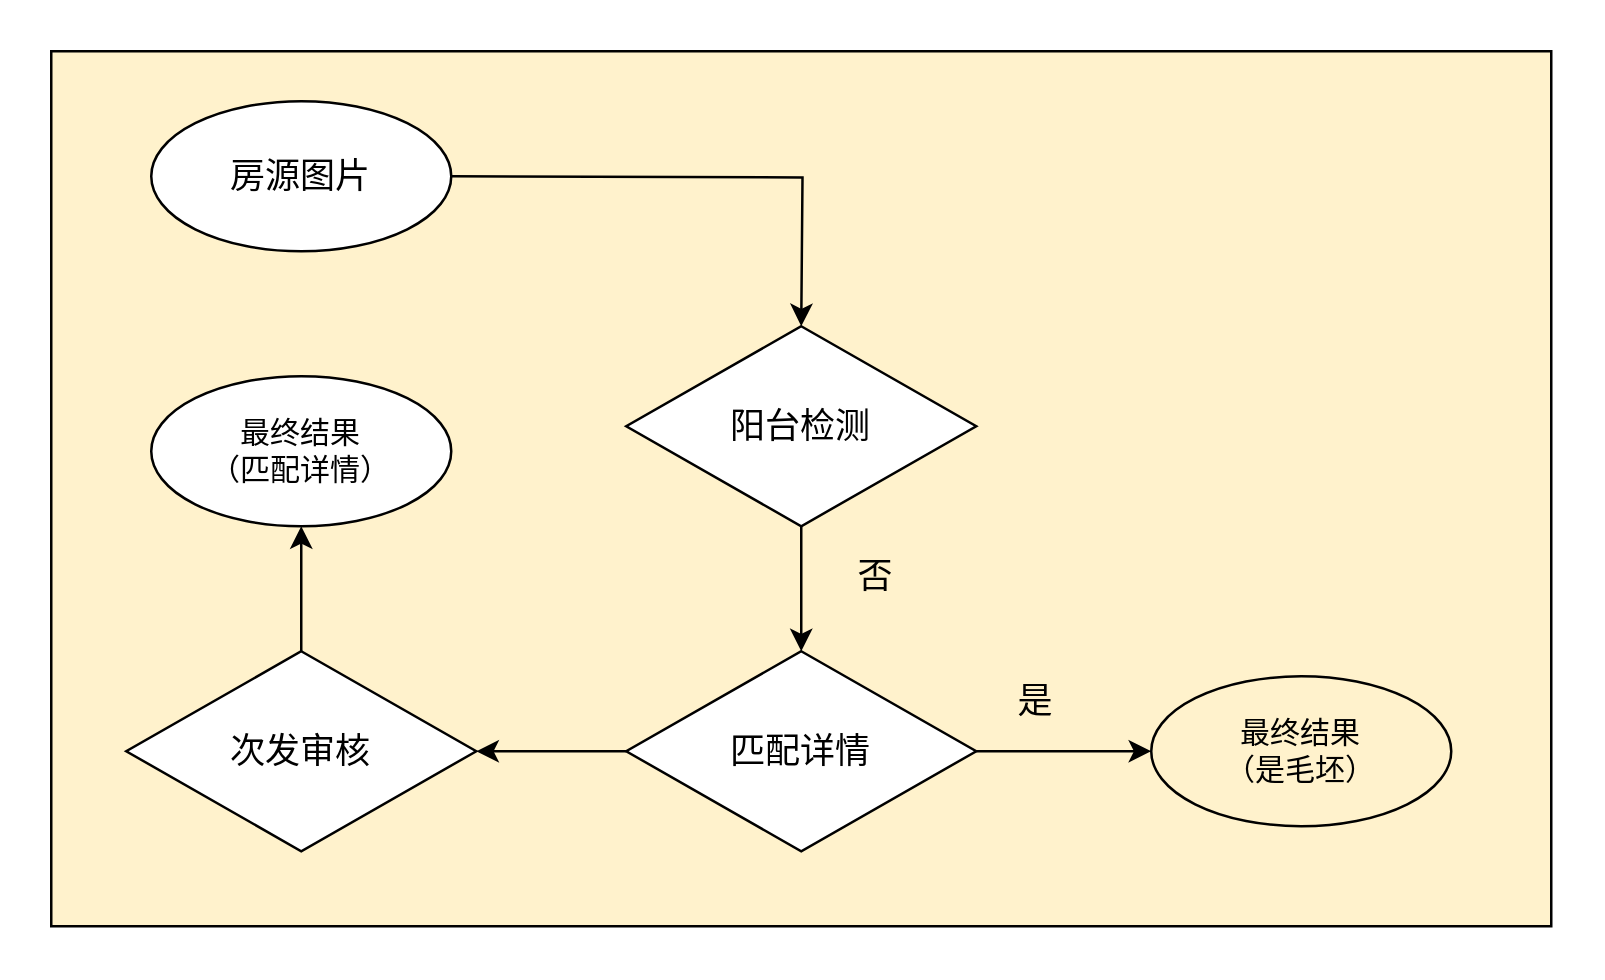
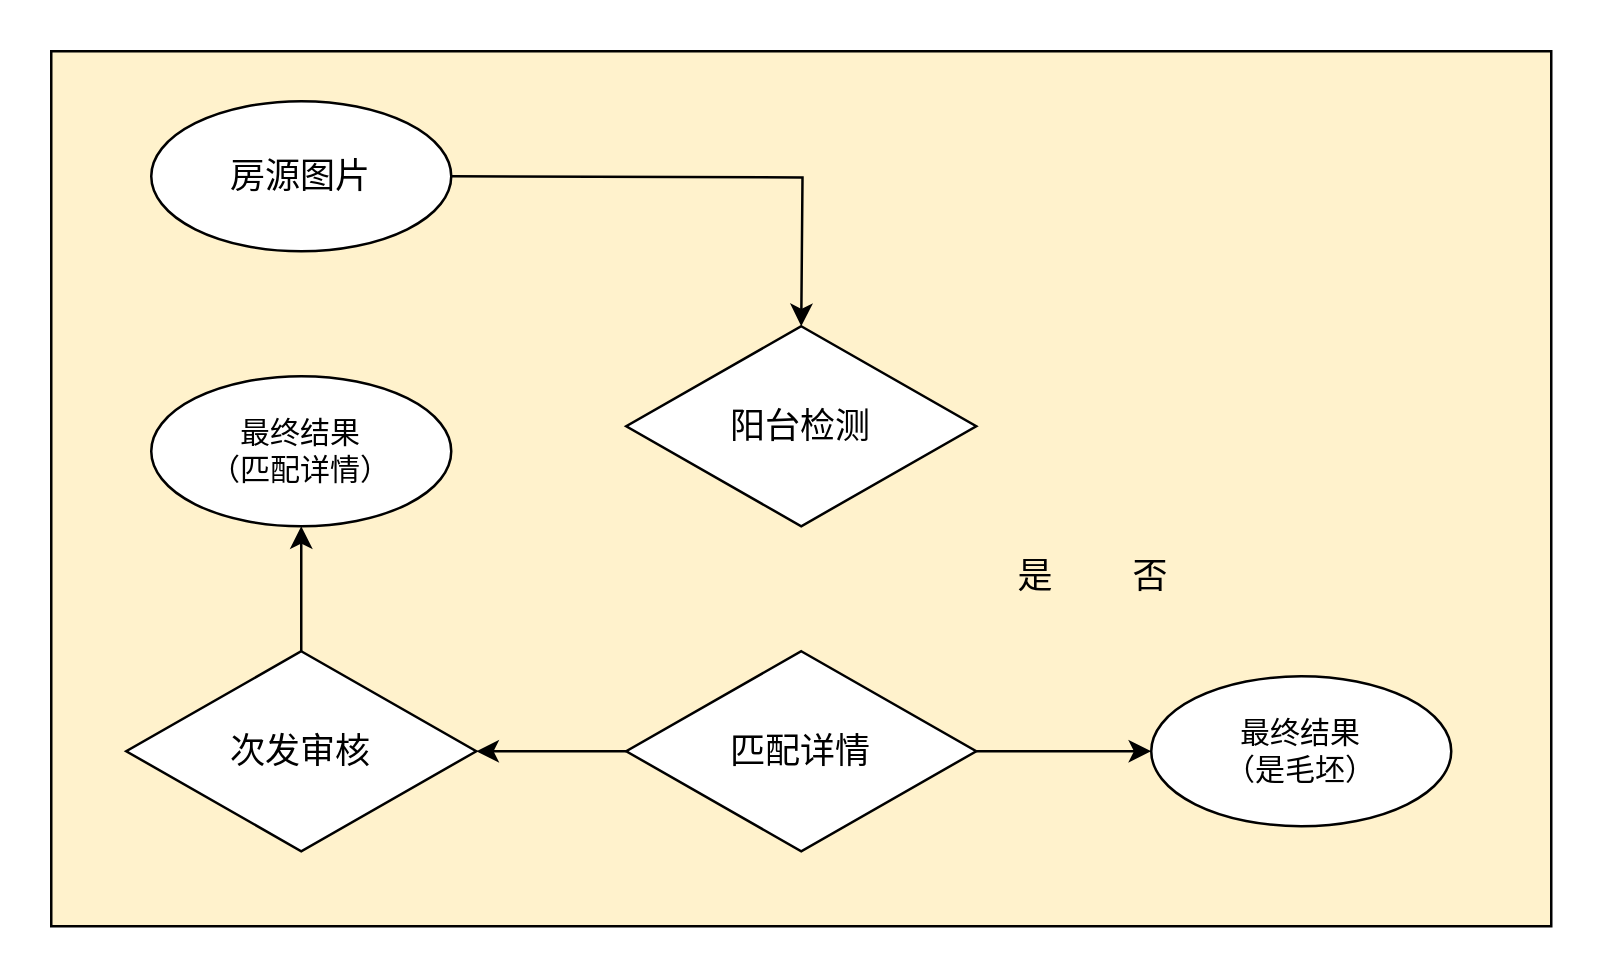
node "否": moved (876, 576) -> (1151, 576)
edge "阳台检测" -> "匹配详情": removed
node "是": moved (1036, 701) -> (1036, 576)
node "最终结果 （是毛坯）": fillcolor #fff2cc -> #ffffff
